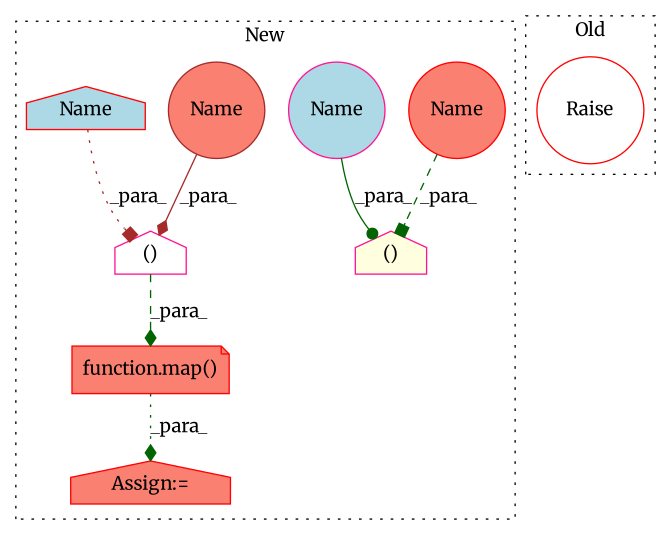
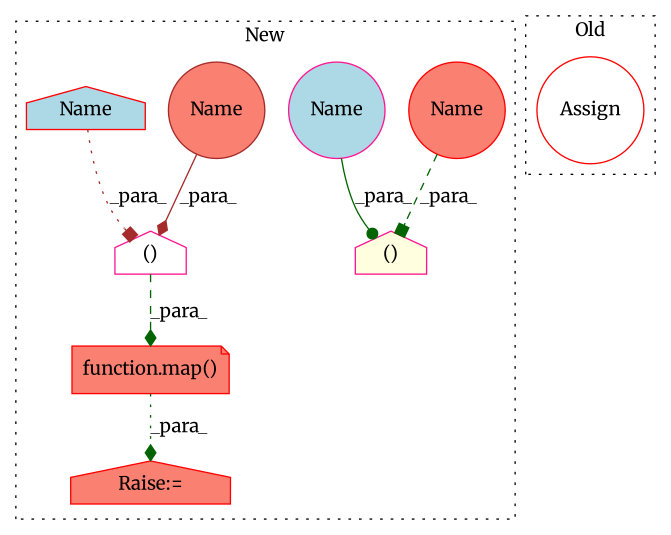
node "Raise": label "Raise" -> "Assign"
node "Assign:=": label "Assign:=" -> "Raise:="
